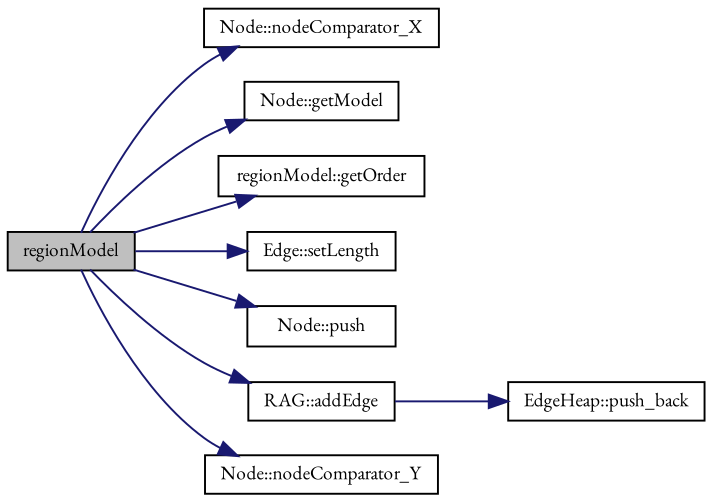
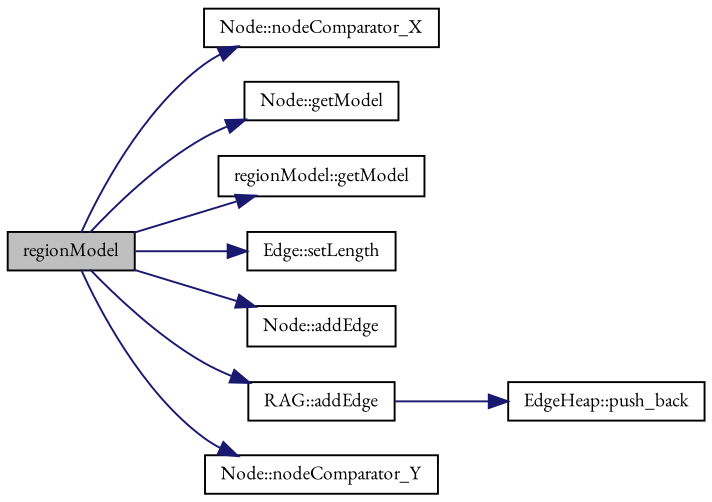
node "regionModel::getOrder": label "regionModel::getOrder" -> "regionModel::getModel"
node "Node::push": label "Node::push" -> "Node::addEdge"
